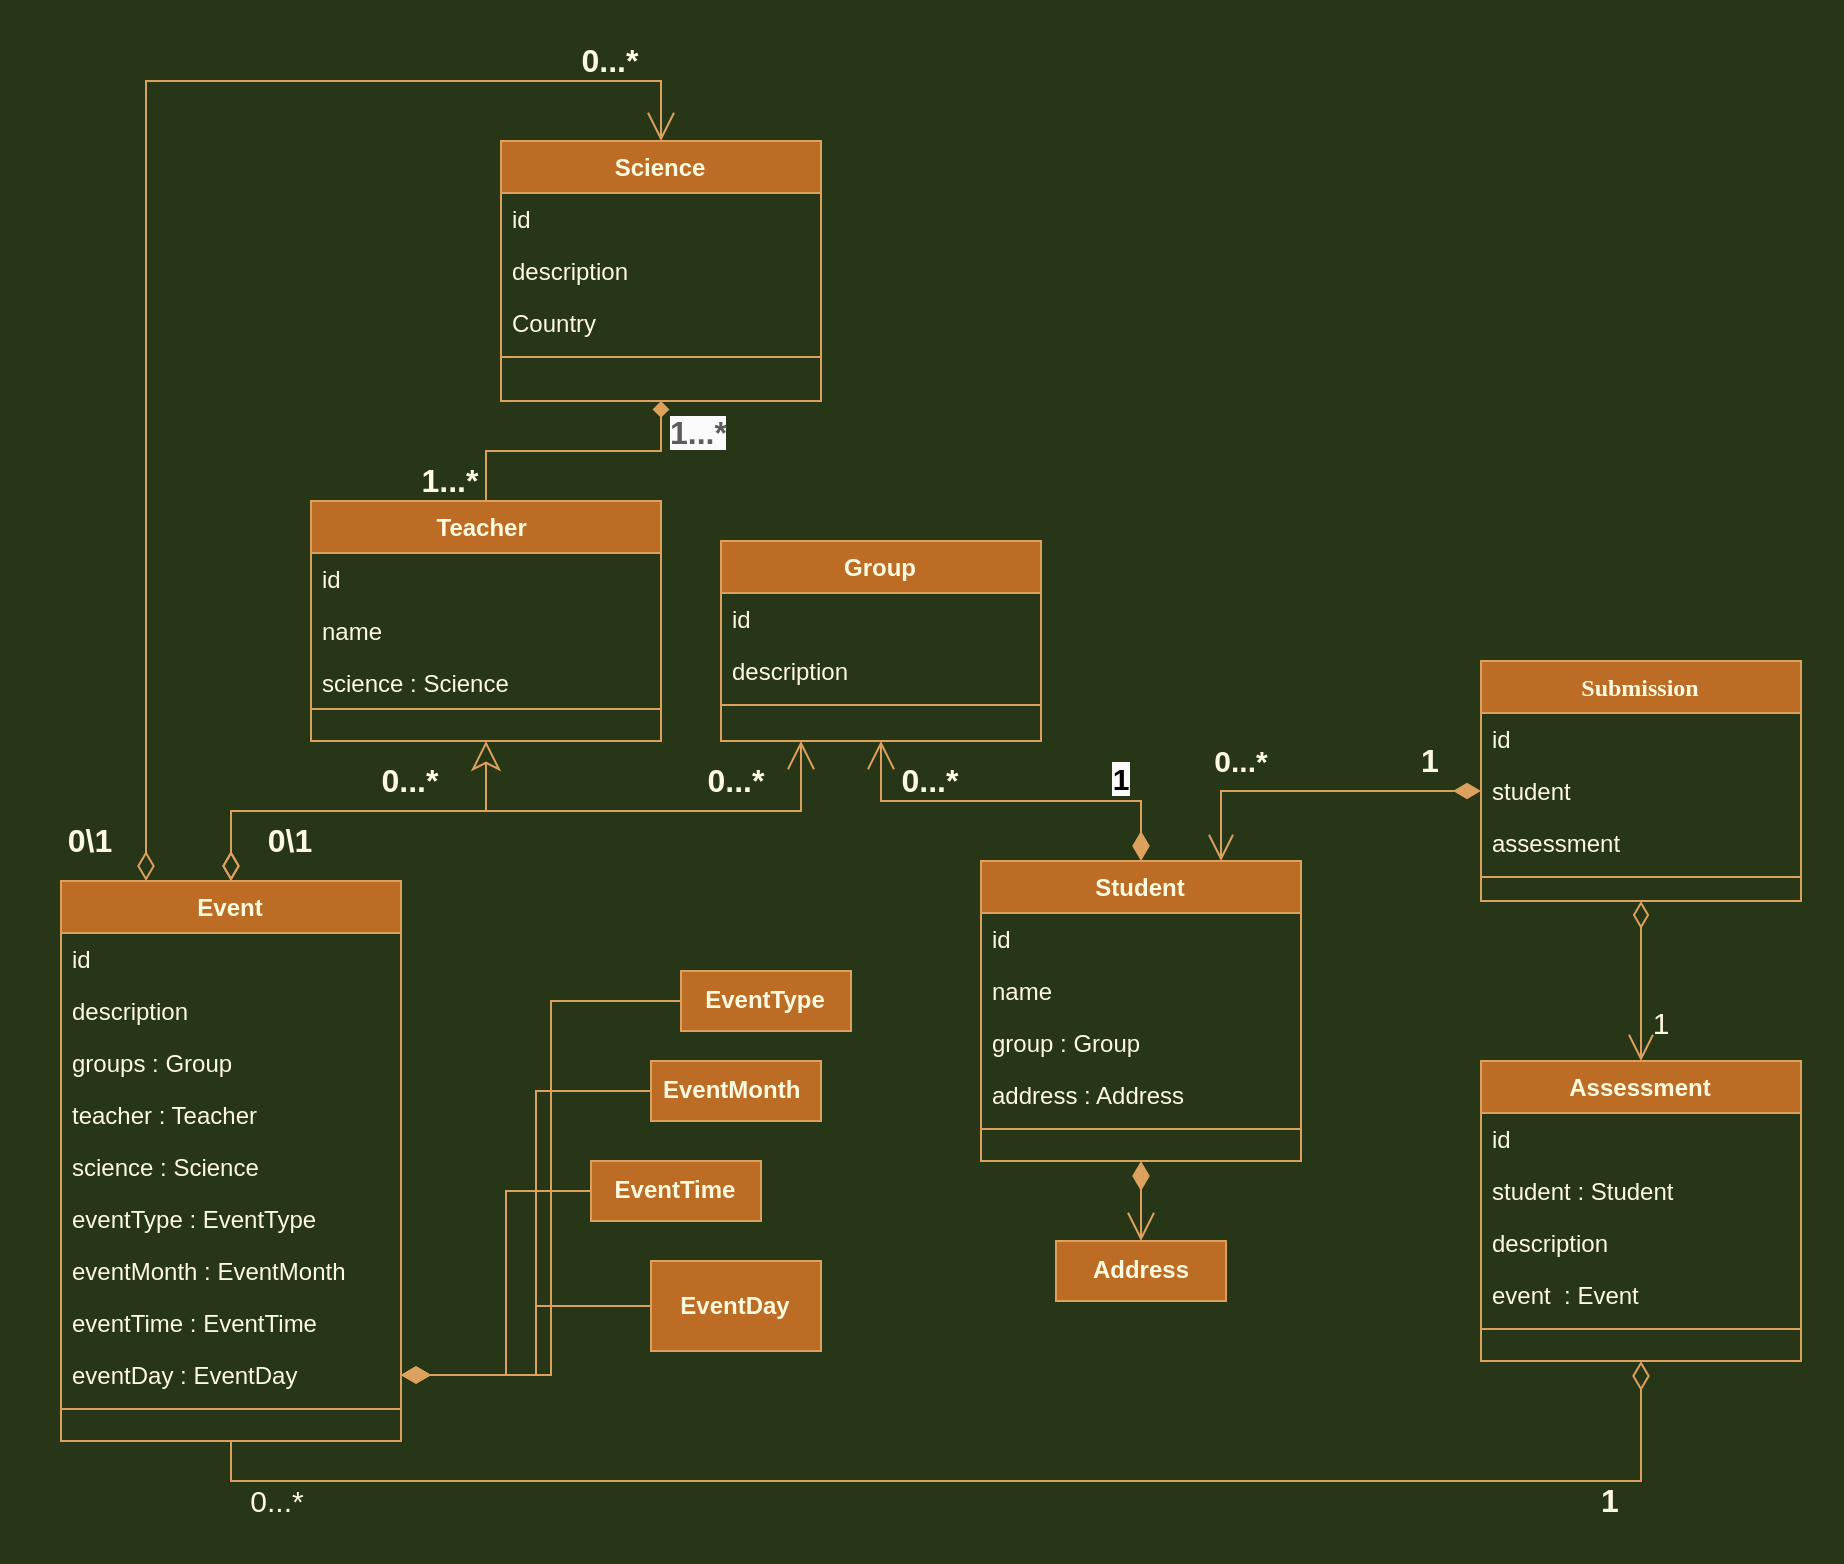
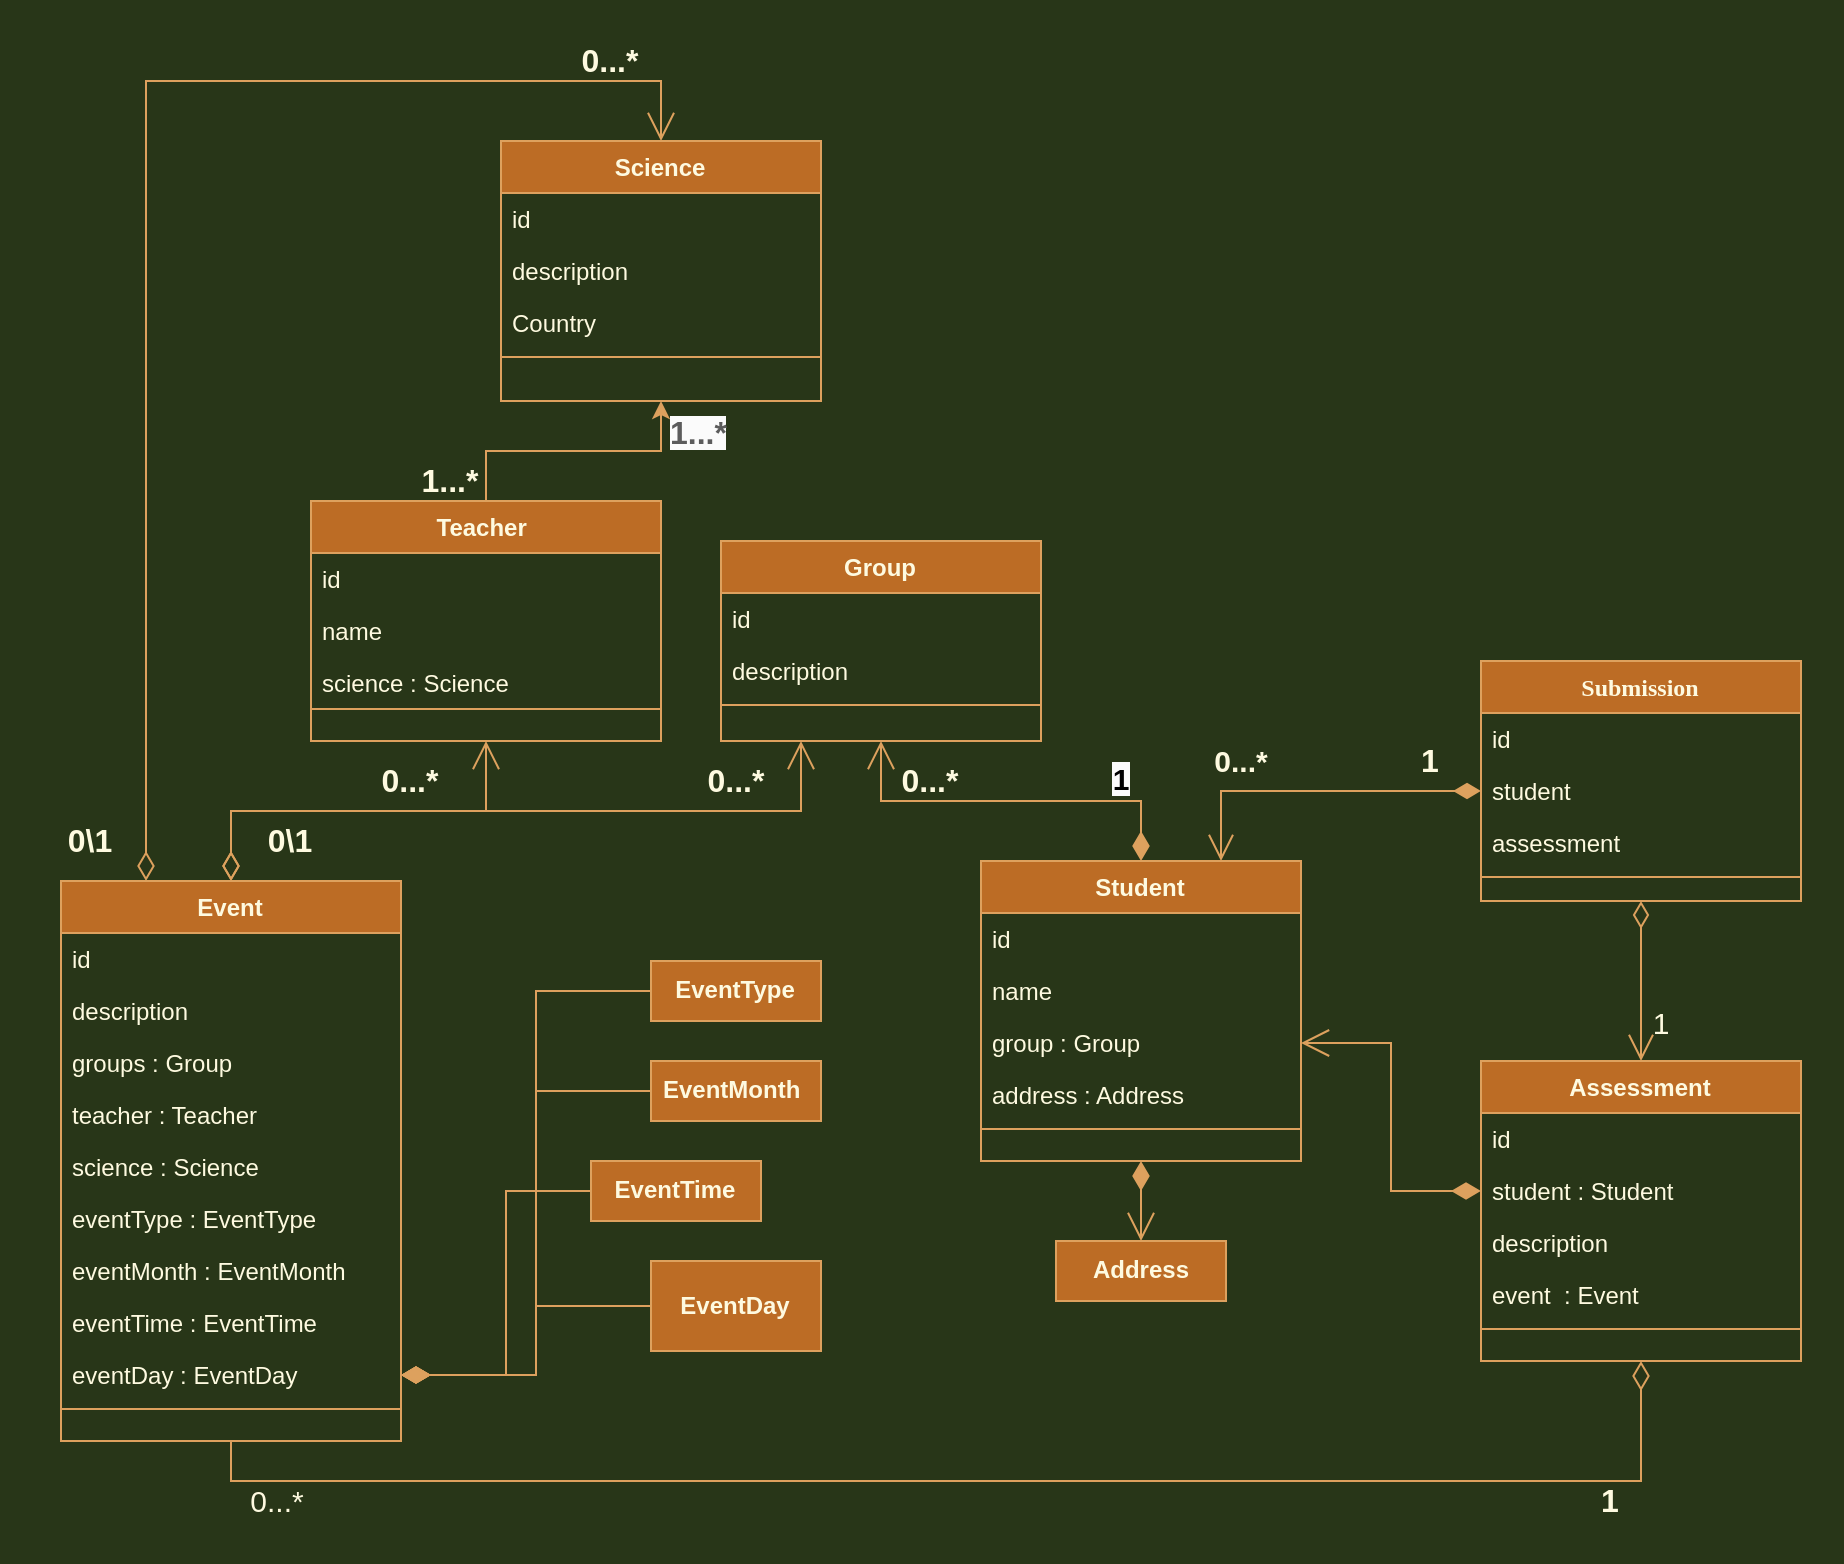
edge "Teacher" -> "Science": arrowhead diamond -> classic
edge "Teacher" -- "Event": arrowhead classic -> open
node "EventType": moved (766, 1001) -> (736, 991)
edge "group : Group" -- "student : Student": added
